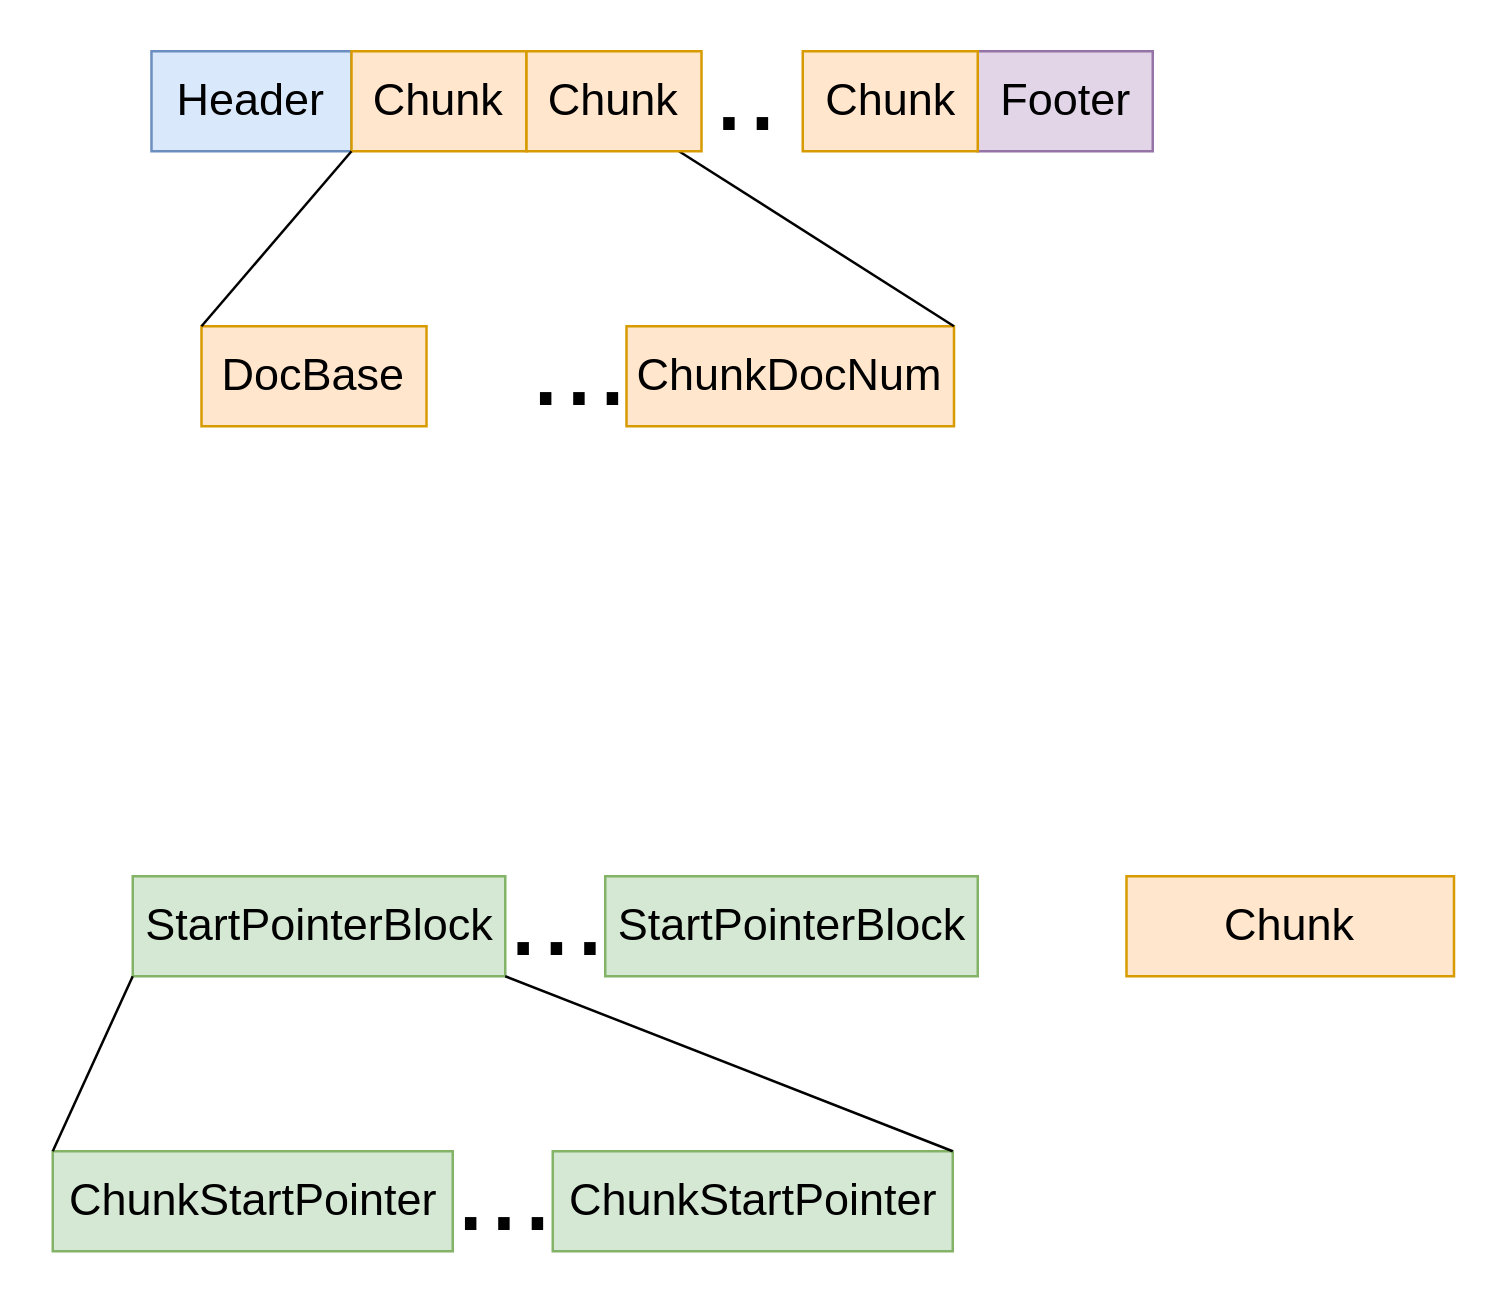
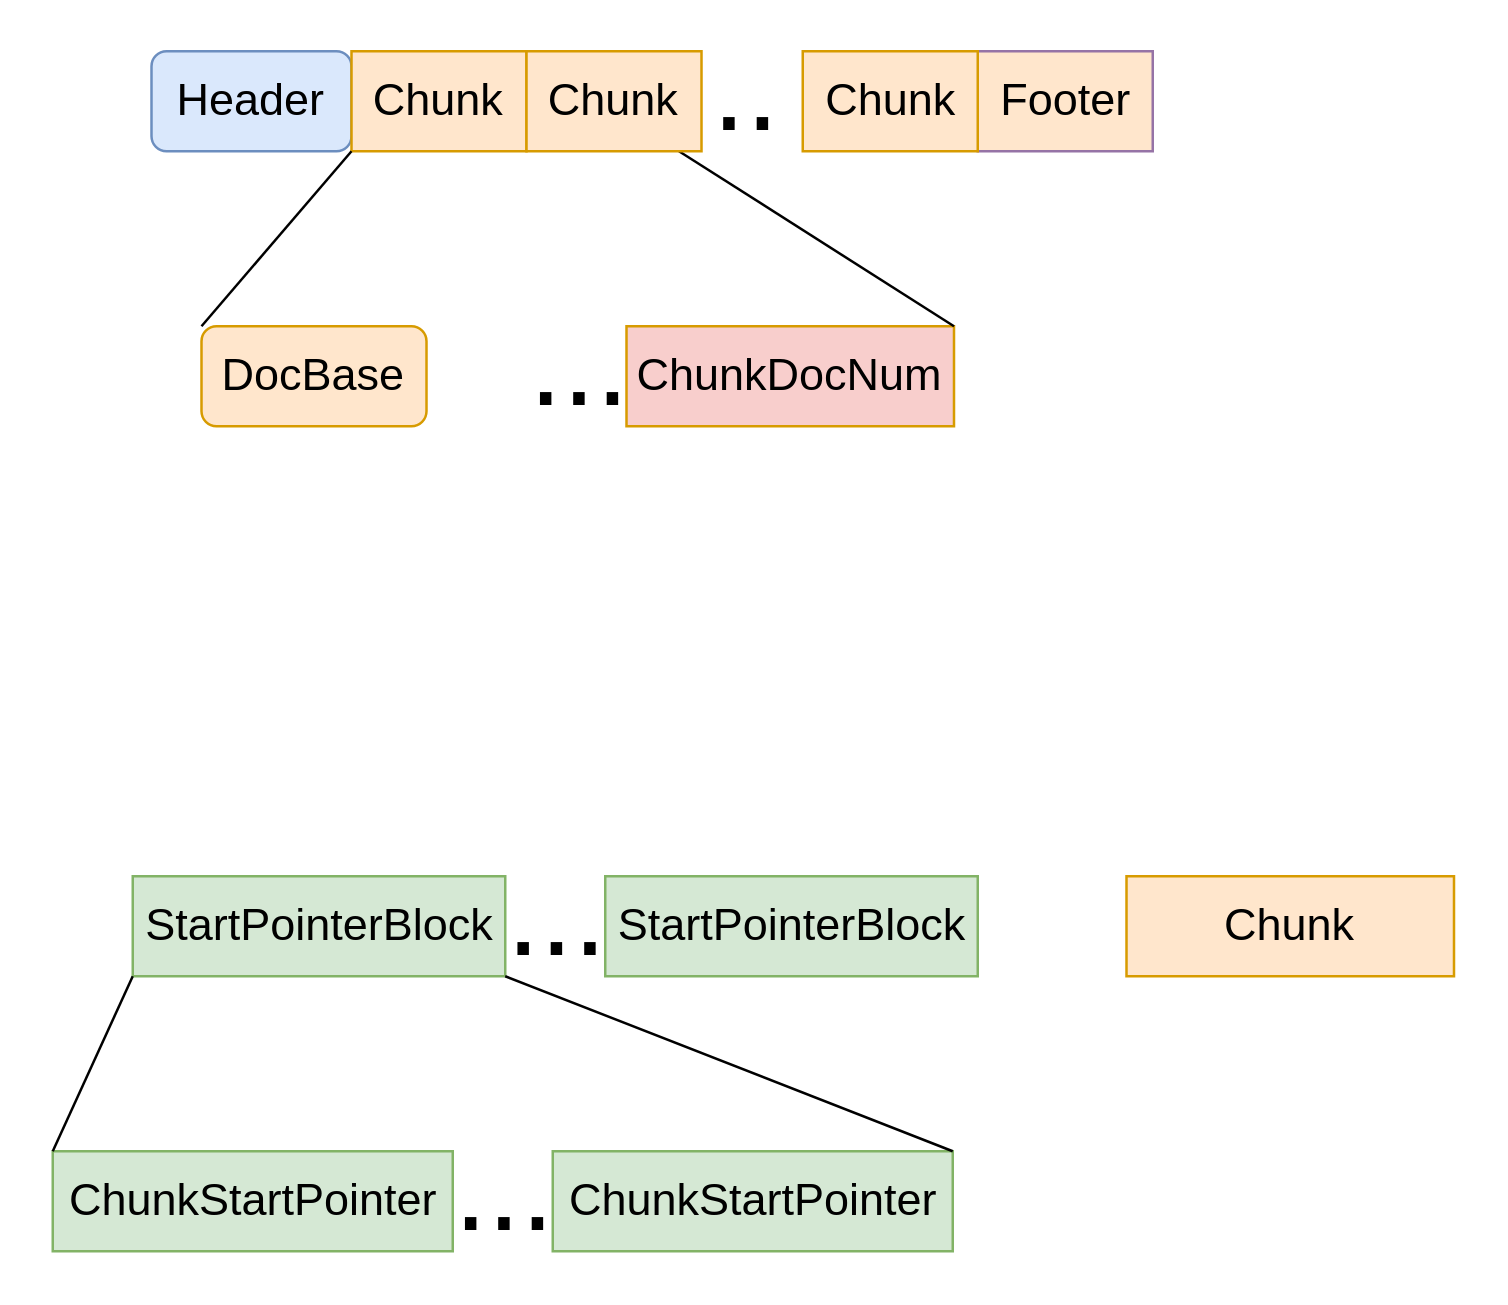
node "Header": shape rectangle -> rounded rectangle
node "Footer": fillcolor #e1d5e7 -> #ffe6cc
node "DocBase": shape rectangle -> rounded rectangle
node "ChunkDocNum": fillcolor #ffe6cc -> #f8cecc
